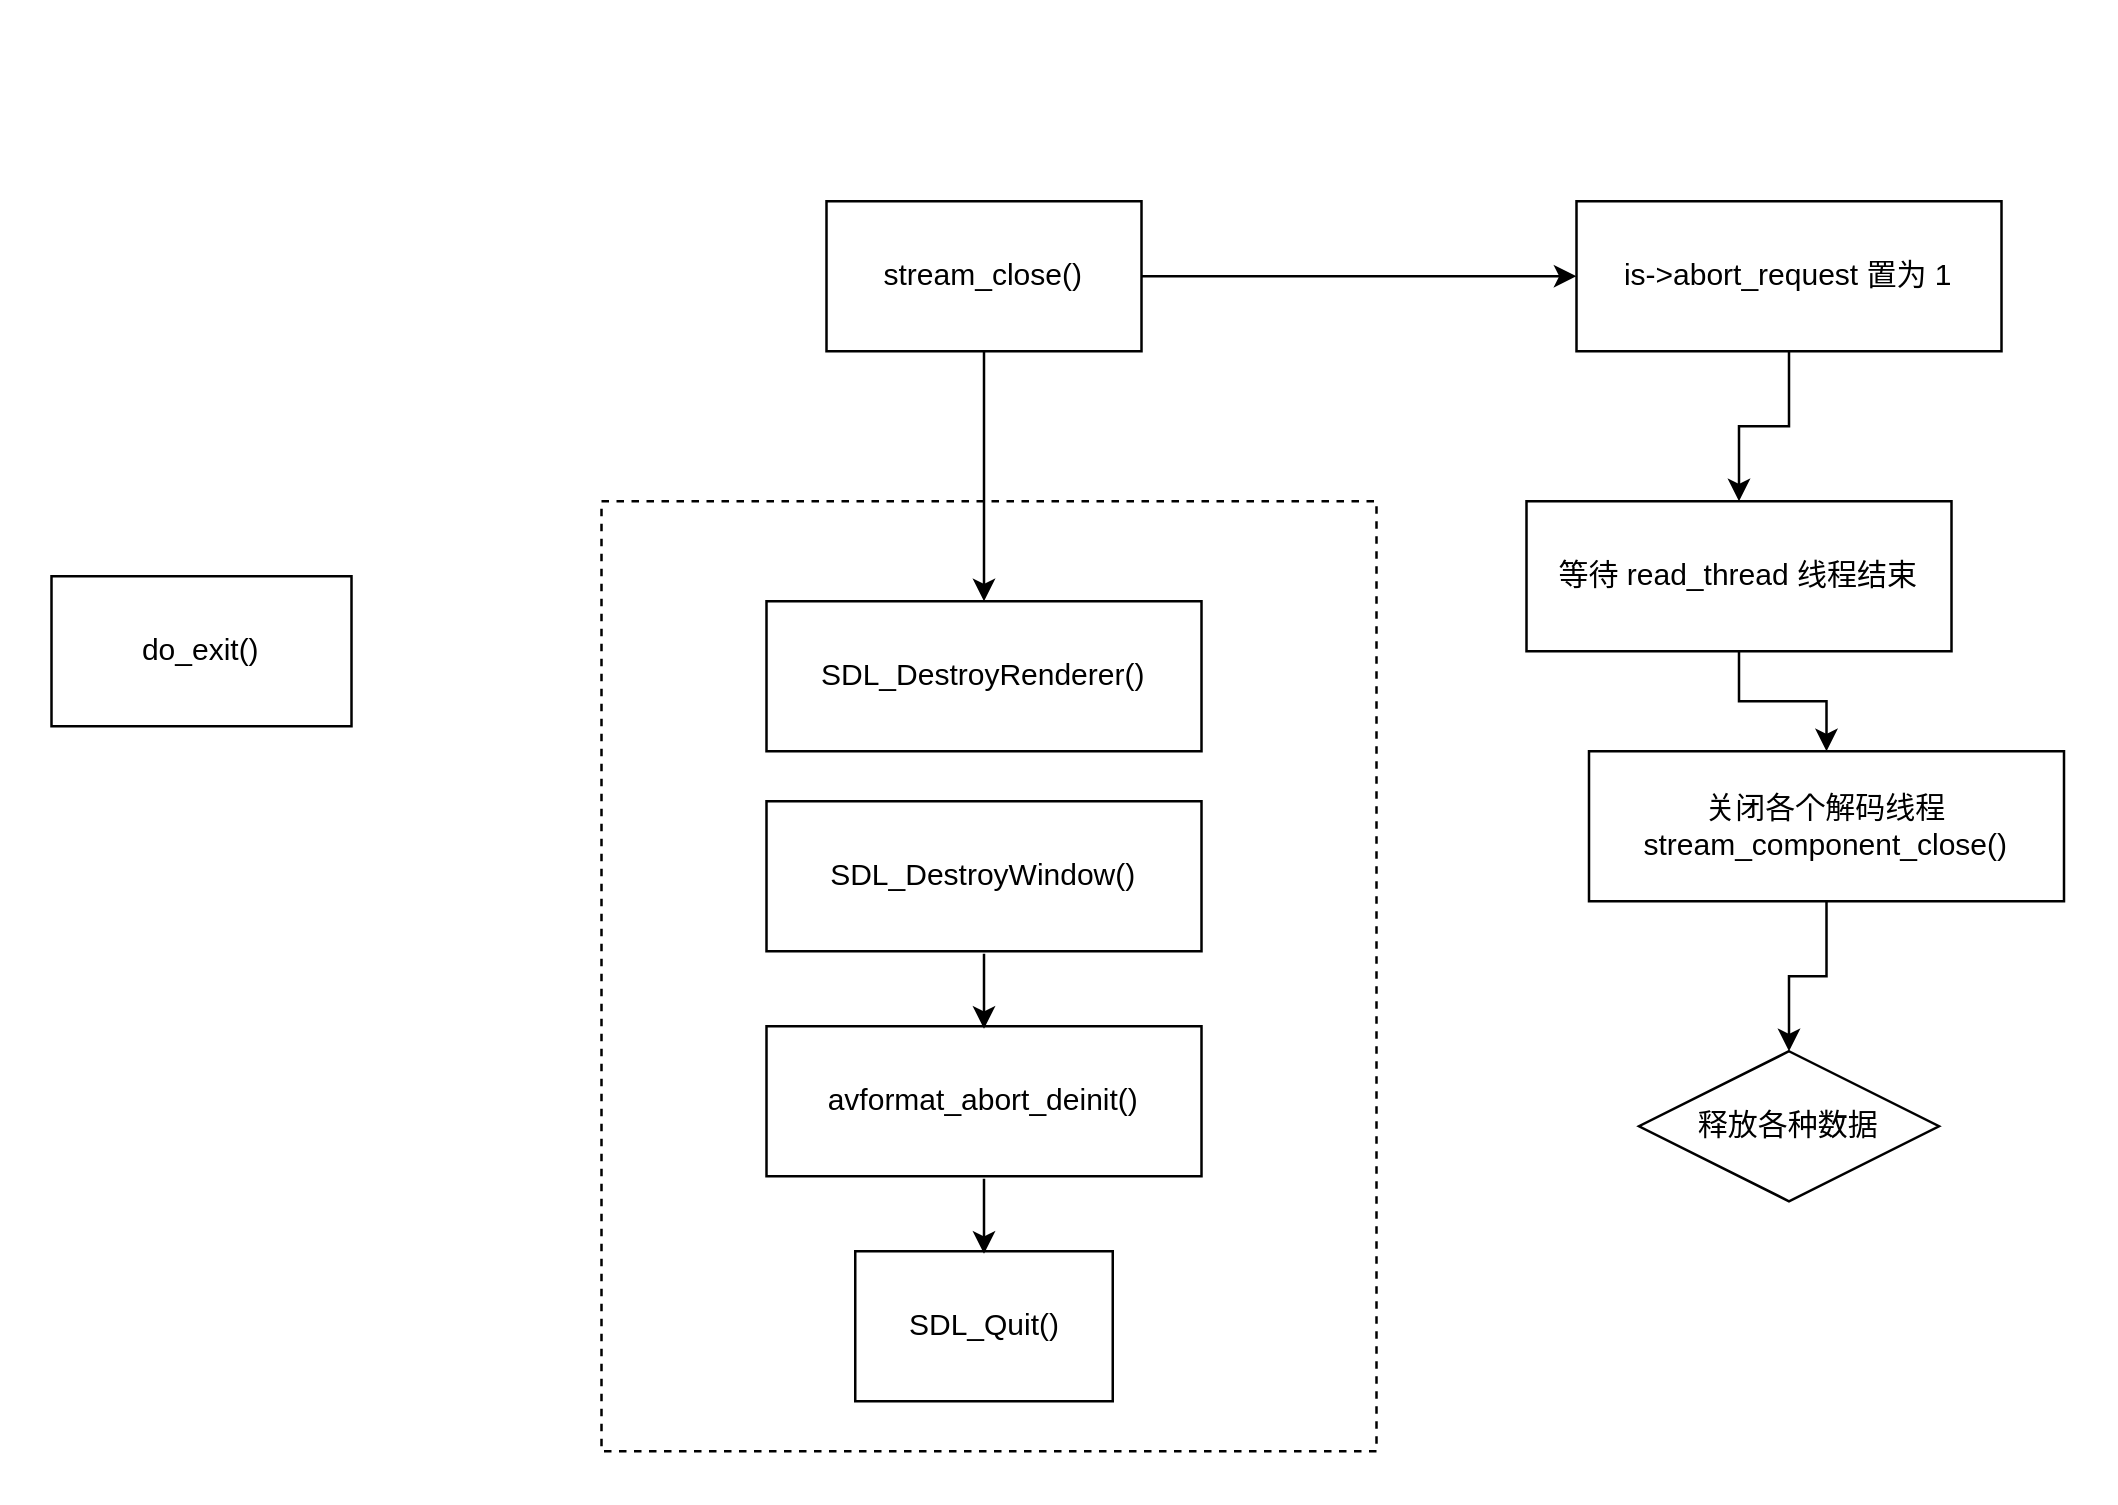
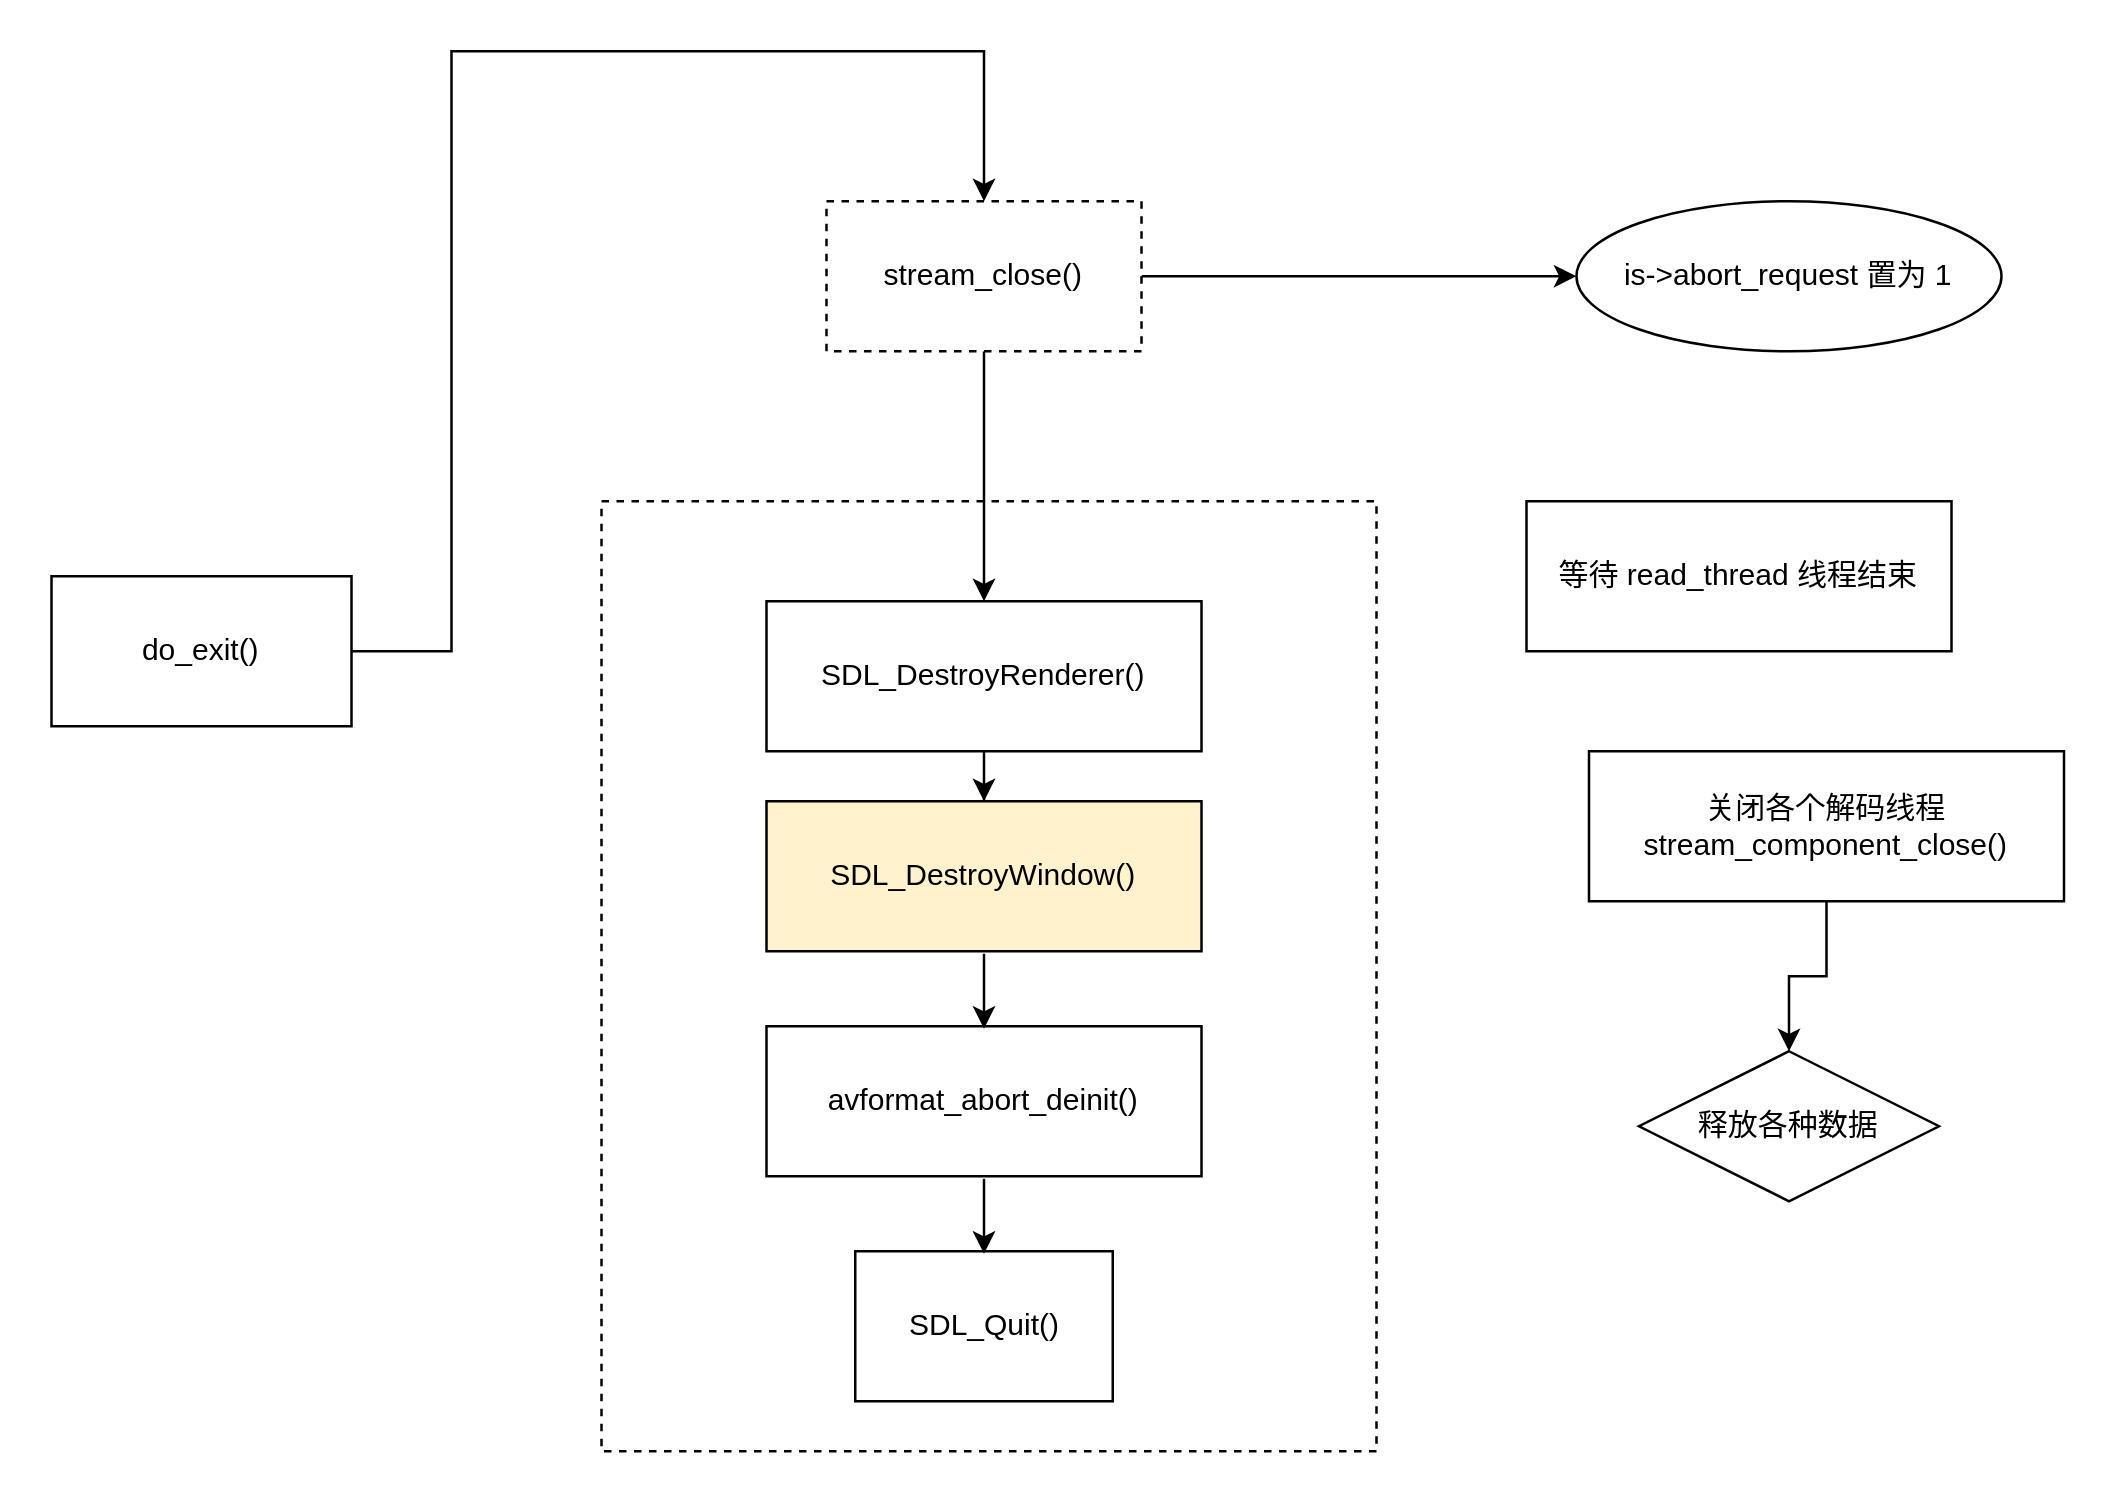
edge "do_exit()" -> "stream_close()": added
node "stream_close()": style solid -> dashed
node "is->abort_request 置为 1": shape rectangle -> ellipse
edge "is->abort_request 置为 1" -> "等待 read_thread 线程结束": removed
edge "等待 read_thread 线程结束" -> "关闭各个解码线程 stream_component_close()": removed
edge "SDL_DestroyRenderer()" -> "SDL_DestroyWindow()": added
node "SDL_DestroyWindow()": fillcolor #ffffff -> #fff2cc
